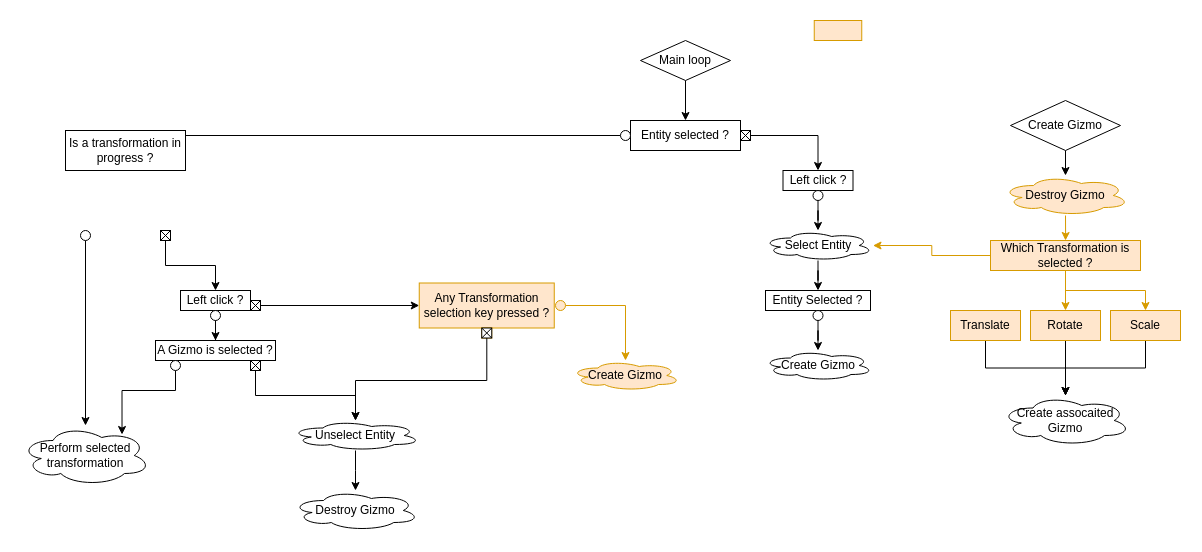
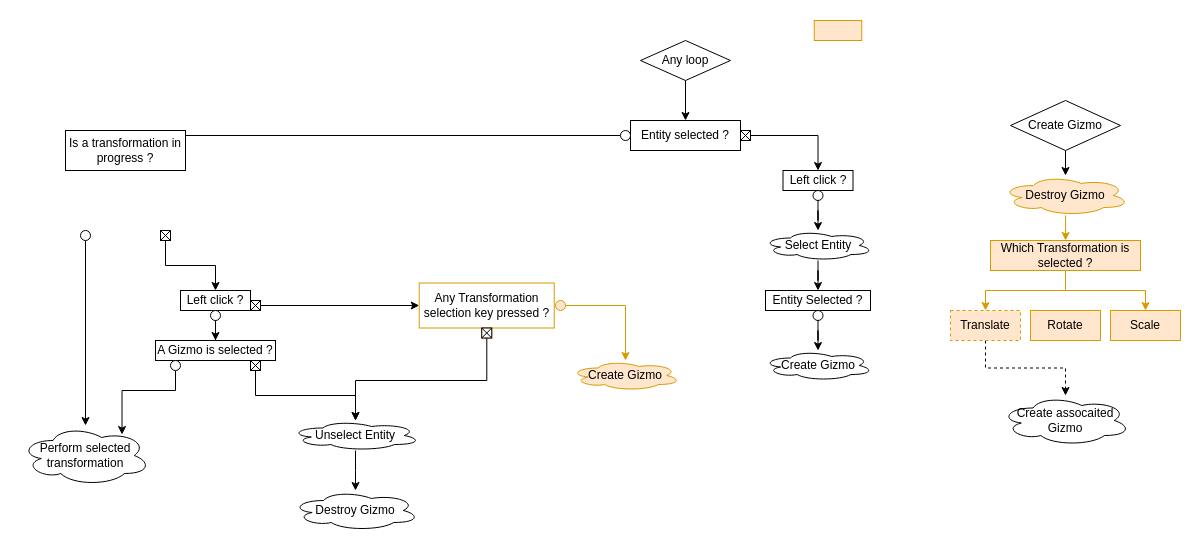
node "Main loop": label "Main loop" -> "Any loop"
edge "Which Transformation is selected ?" -> "Select Entity": now "Which Transformation is selected ?" -> "Translate"
edge "Which Transformation is selected ?" -> "Rotate": removed
node "Any Transformation selection key pressed ?": fillcolor #ffe6cc -> #ffffff
node "Translate": style solid -> dashed
edge "Rotate" -> "Create assocaited Gizmo": removed
edge "Translate" -> "Create assocaited Gizmo": style solid -> dashed
edge "Scale" -> "Create assocaited Gizmo": removed
